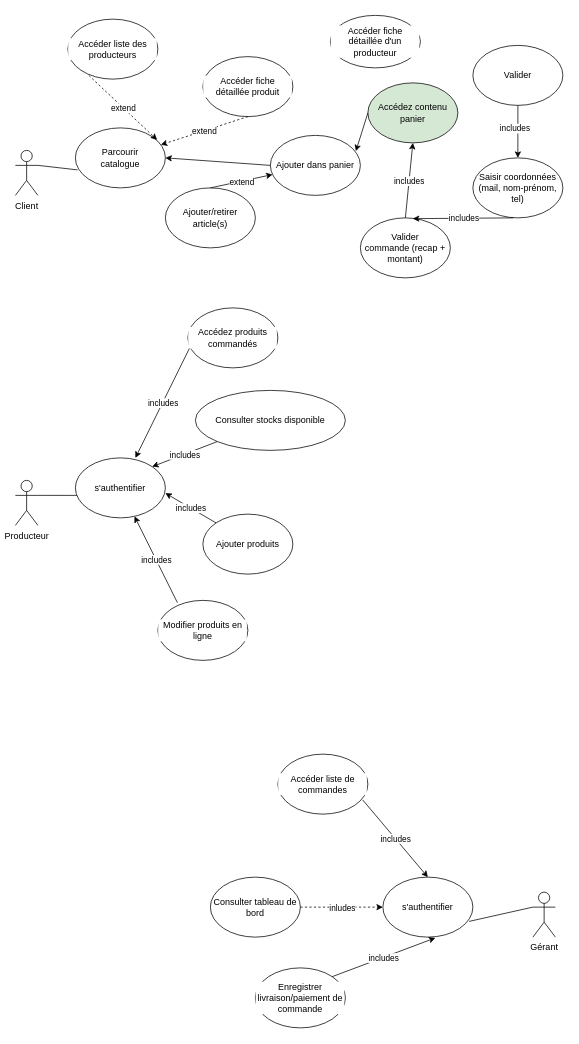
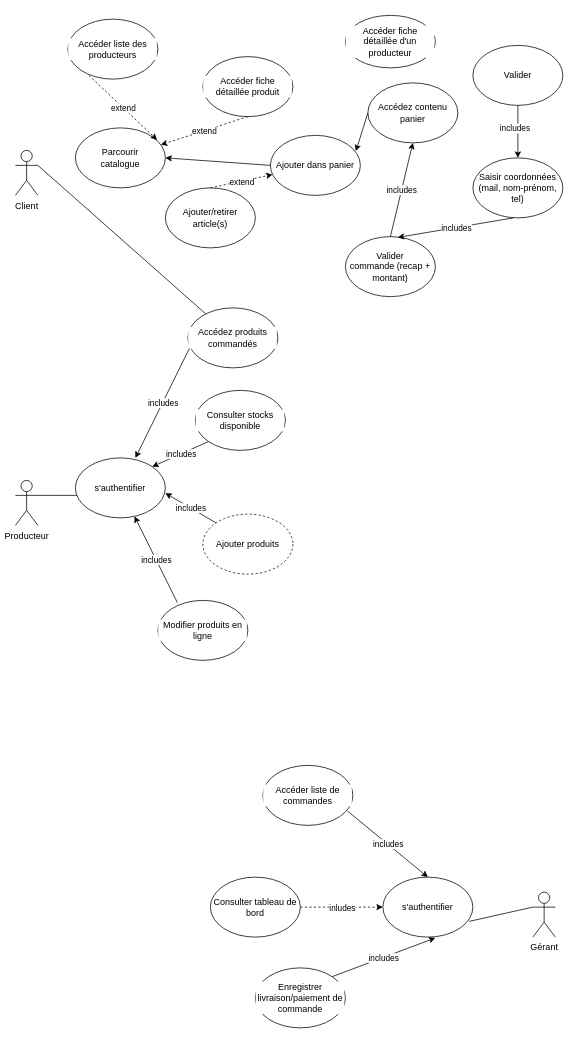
node "Accéder fiche détaillée d'un producteur": moved (375, 42) -> (390, 42)
node "Accédez contenu panier": fillcolor #d5e8d4 -> #ffffff
edge "Parcourir catalogue" -- "Client": now "Accédez produits commandés" -- "Client"
edge "Ajouter/retirer article(s)" -> "Ajouter dans panier": style solid -> dashed
node "Valider commande (recap + montant)": moved (405, 248) -> (390, 267)
node "Consulter stocks disponible": size 150x60 -> 90x60
node "Ajouter produits": style solid -> dashed
node "Accéder liste de commandes": moved (323, 784) -> (308, 795)
